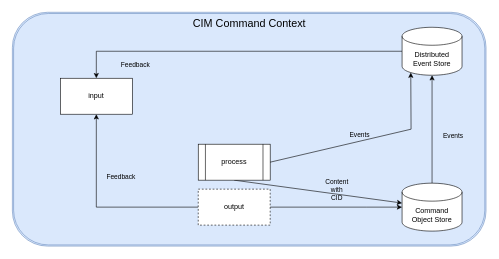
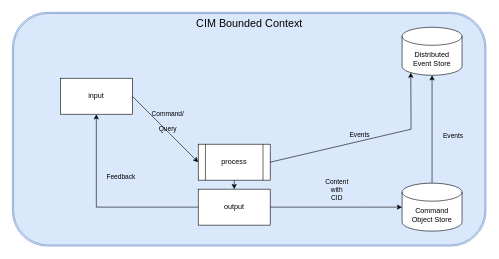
node "CIM Command Context": label "CIM Command Context" -> "CIM Bounded Context"
edge "Distributed Event Store" -> "input": removed, label "Feedback"
edge "input" -> "process": added, label "Command/ Query"
edge "process" -> "Command Object Store": now "process" -> "output"
node "output": style dashed -> solid
